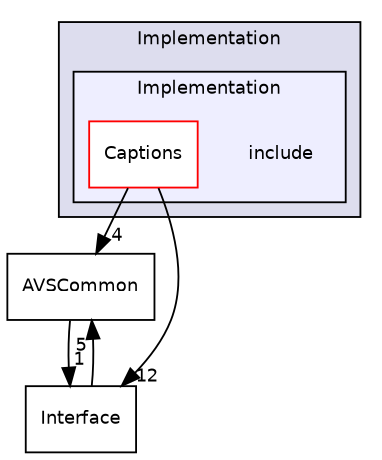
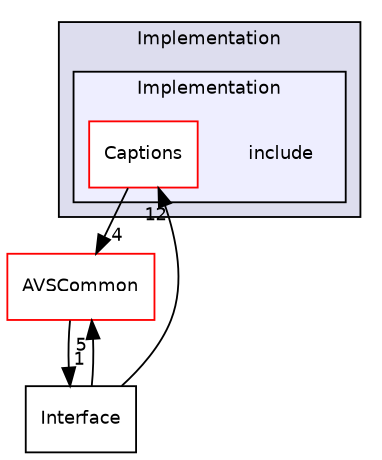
edge "Captions" -> "Interface": reversed
node "AVSCommon": color black -> red
